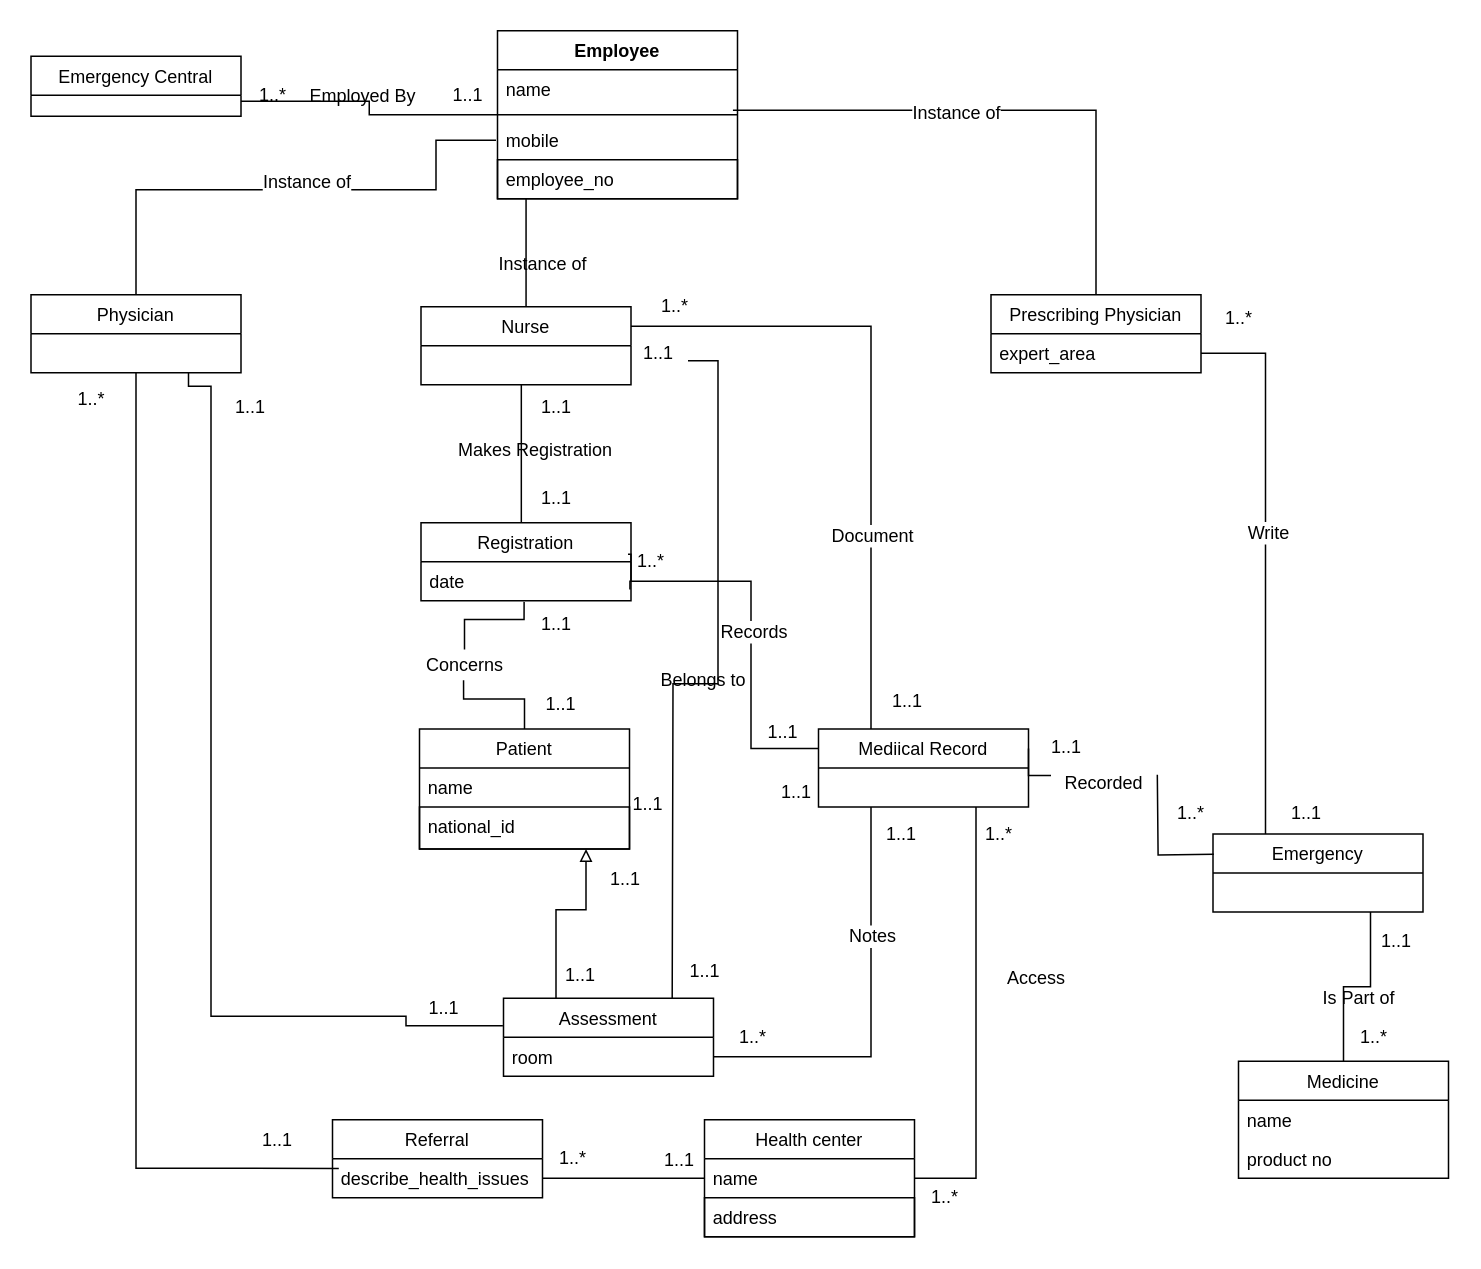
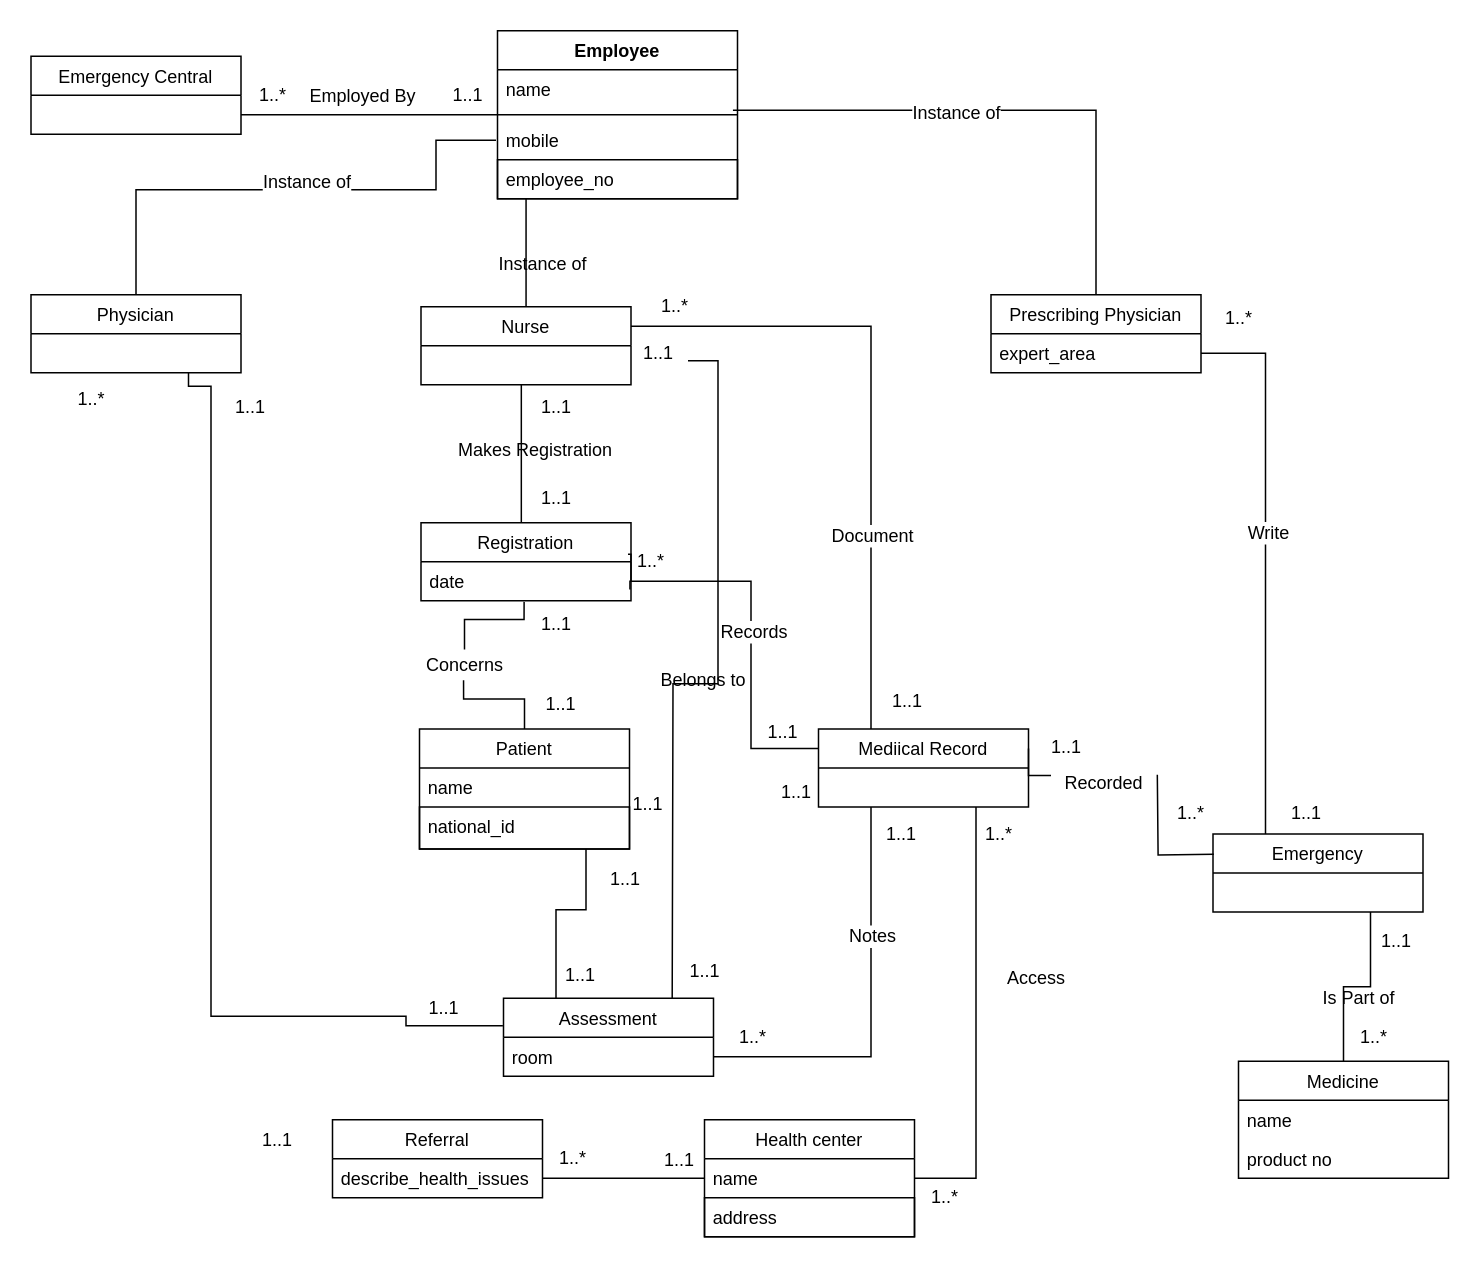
node "Emergency Central": size 210x60 -> 210x78
edge "Assessment" -> "national_id": arrowhead block -> none
edge "Physician" -- "describe_health_issues": removed
